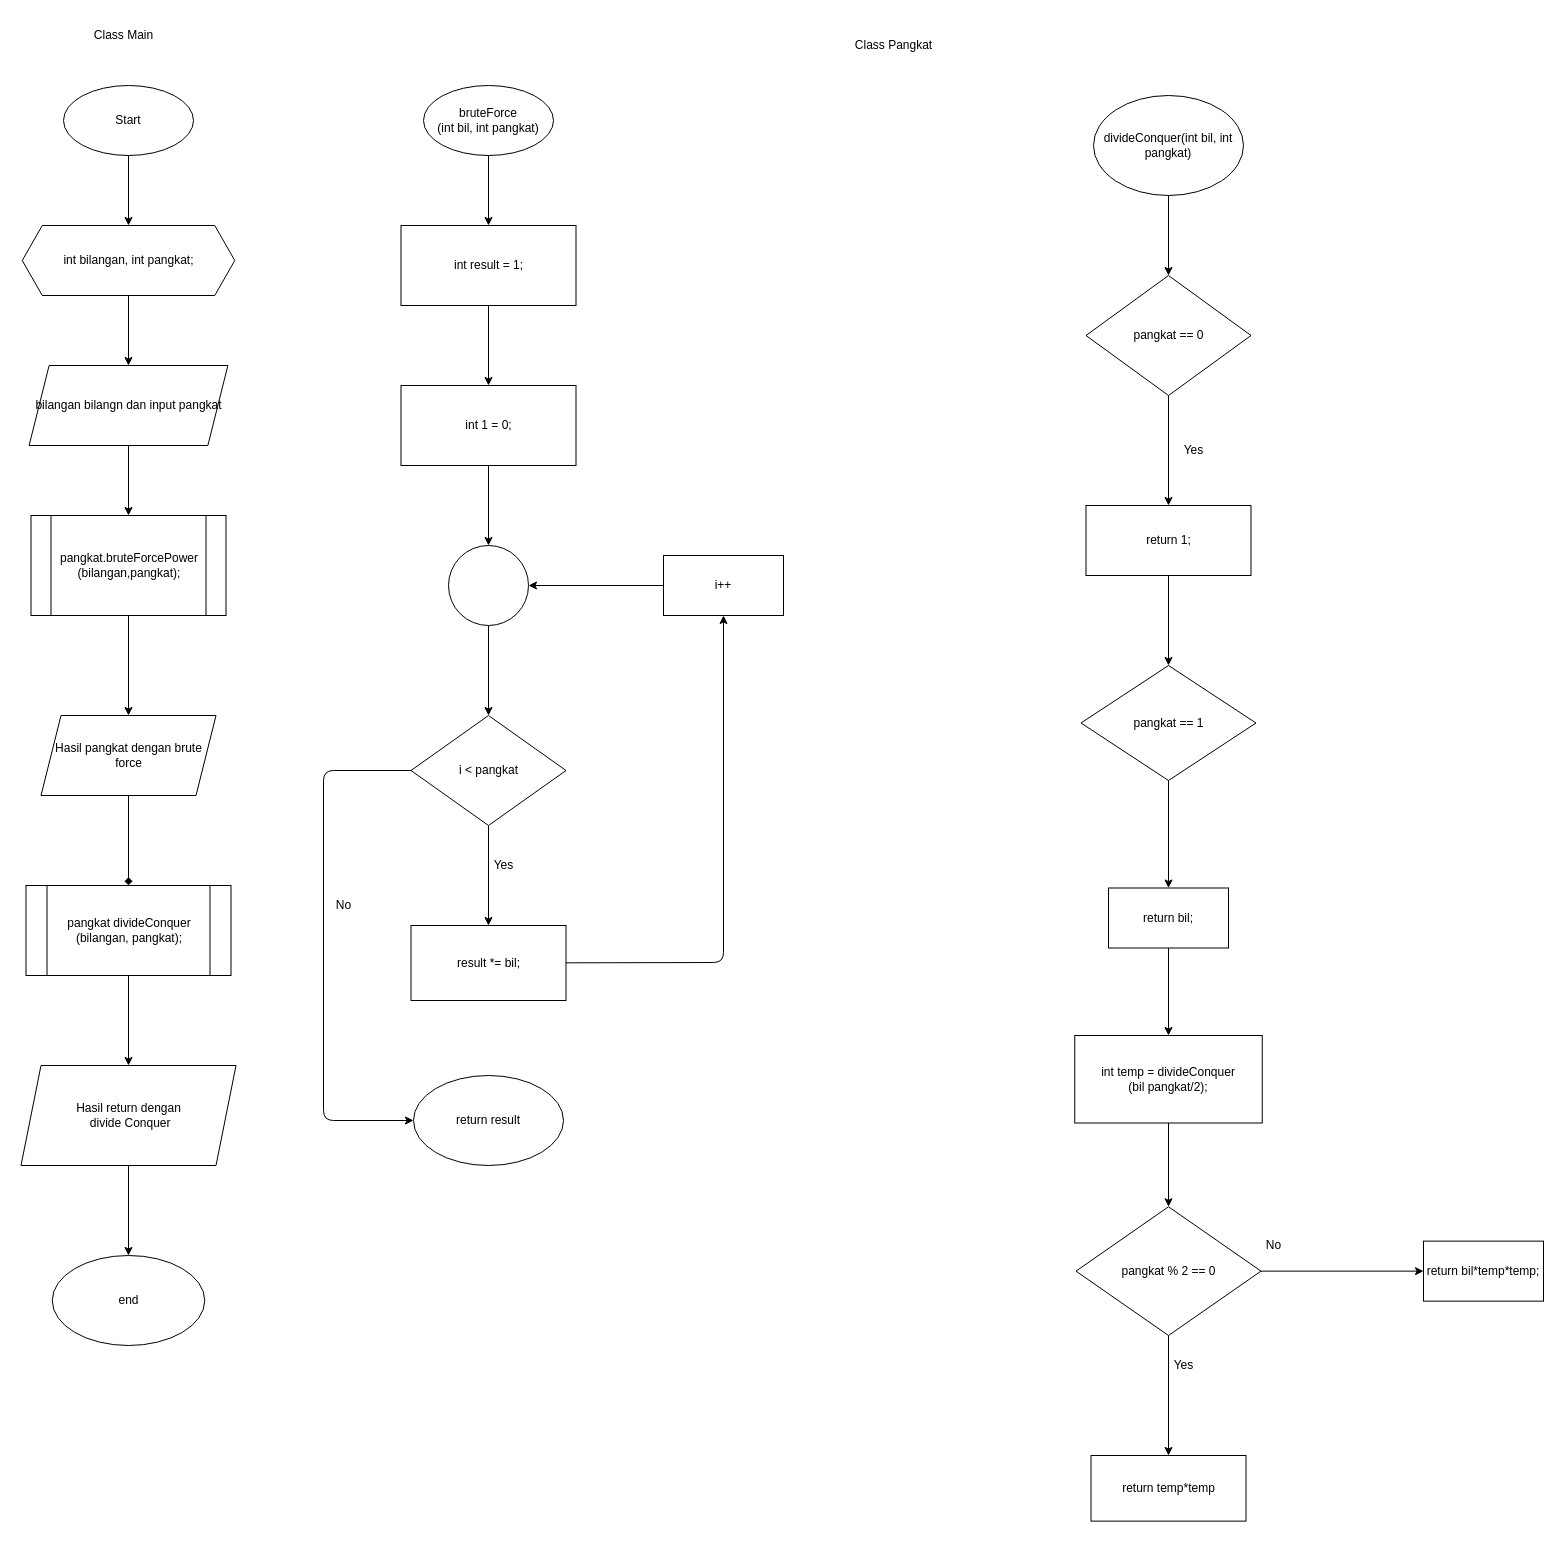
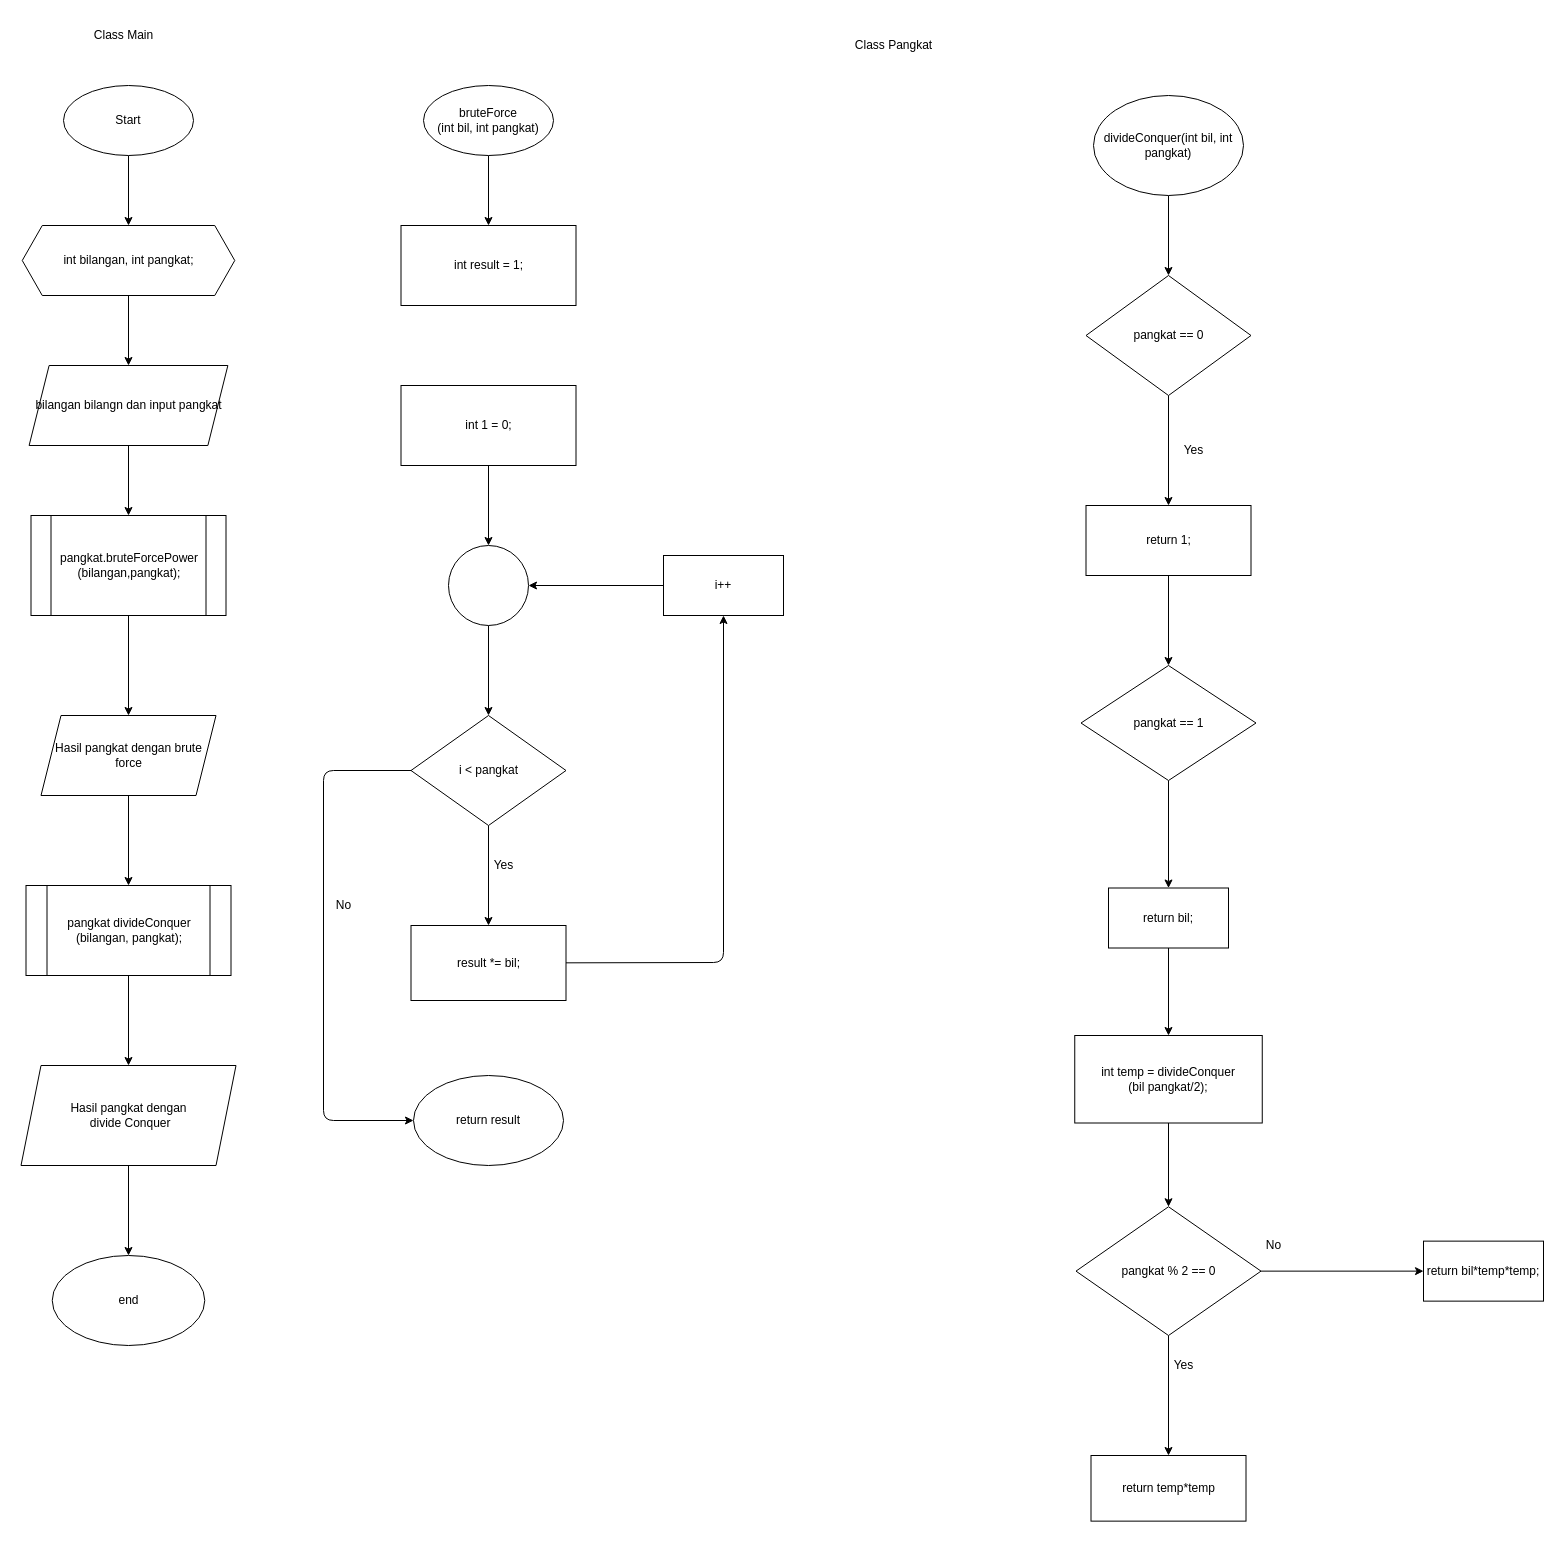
edge "int result = 1;" -> "int 1 = 0;": removed
edge "Hasil pangkat dengan brute force" -> "pangkat divideConquer (bilangan, pangkat);": arrowhead diamond -> classic
node "Hasil return dengan divide Conquer": label "Hasil return dengan divide Conquer" -> "Hasil pangkat dengan divide Conquer"
